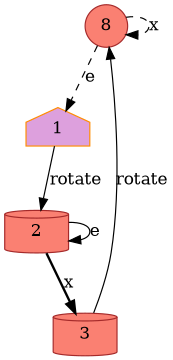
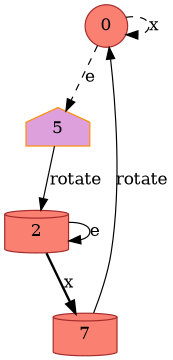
node "8": label "8" -> "0"
node "1": label "1" -> "5"
node "3": label "3" -> "7"
